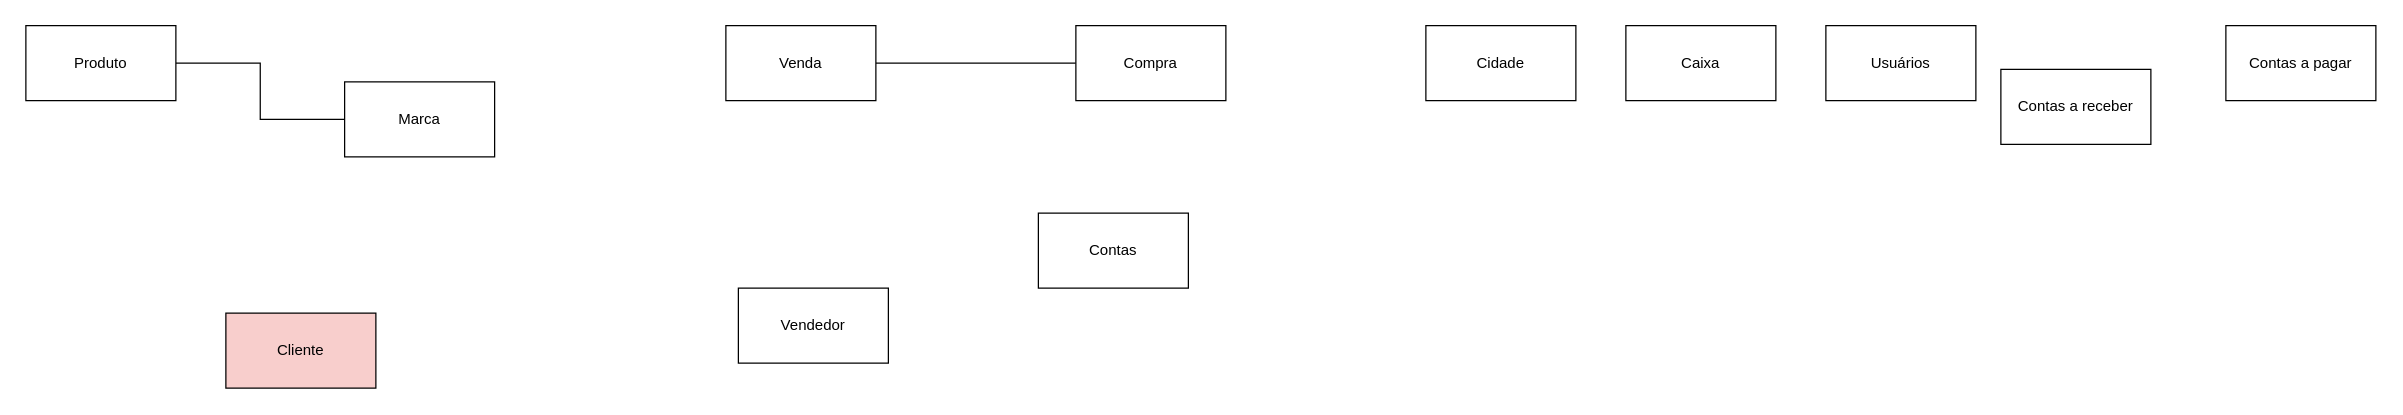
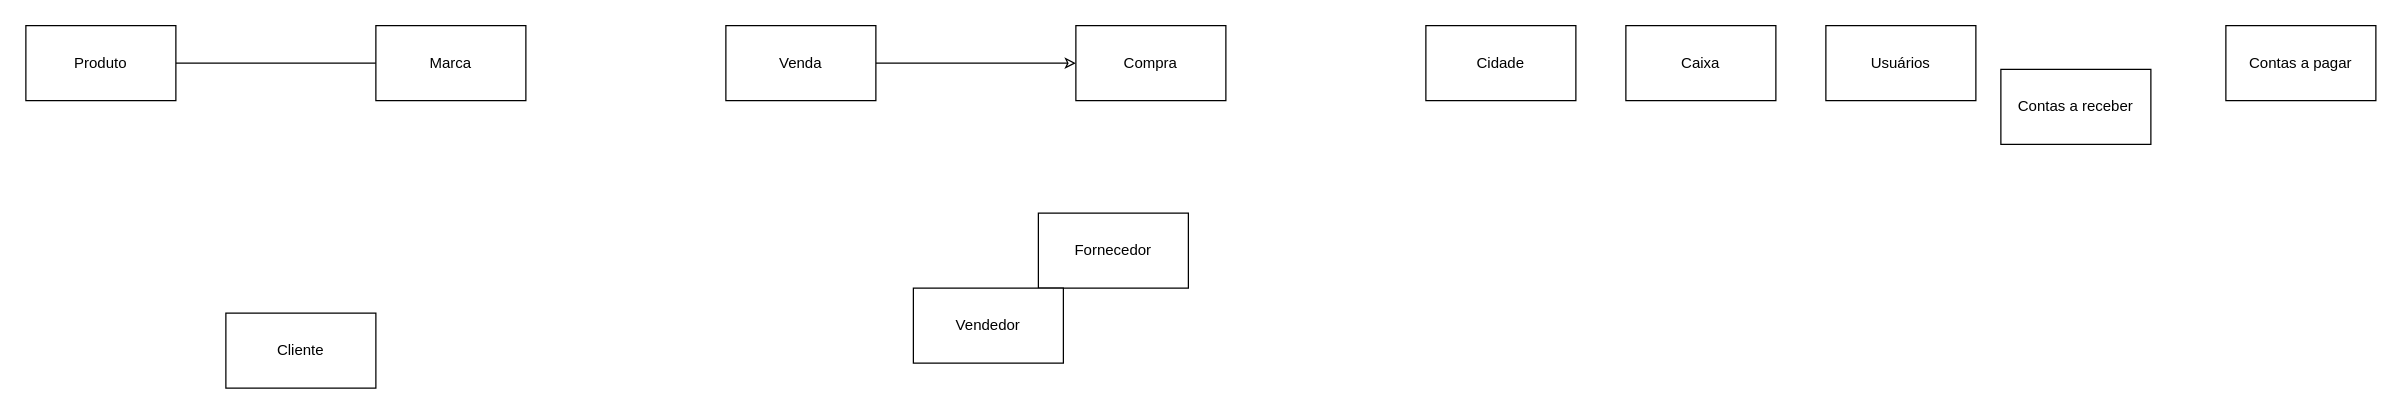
edge "Venda" -- "Compra": arrowhead none -> classic
node "Marca": moved (419, 119) -> (451, 63)
node "Contas": label "Contas" -> "Fornecedor"
node "Vendedor": moved (813, 326) -> (988, 326)
node "Cliente": fillcolor #f8cecc -> #ffffff
